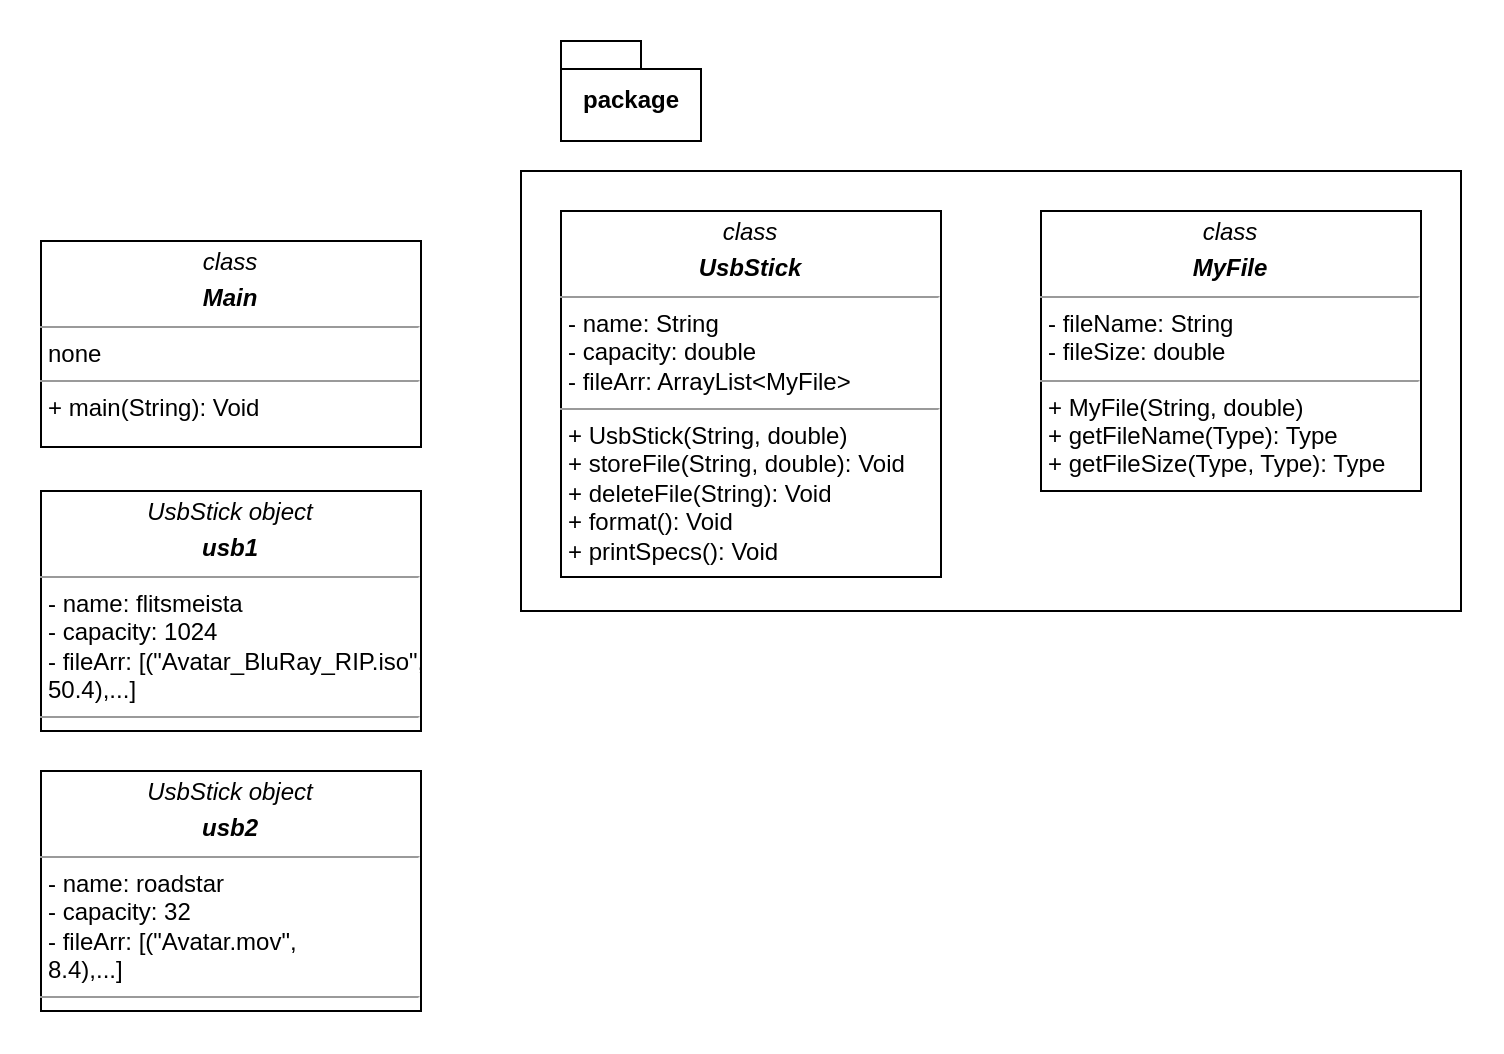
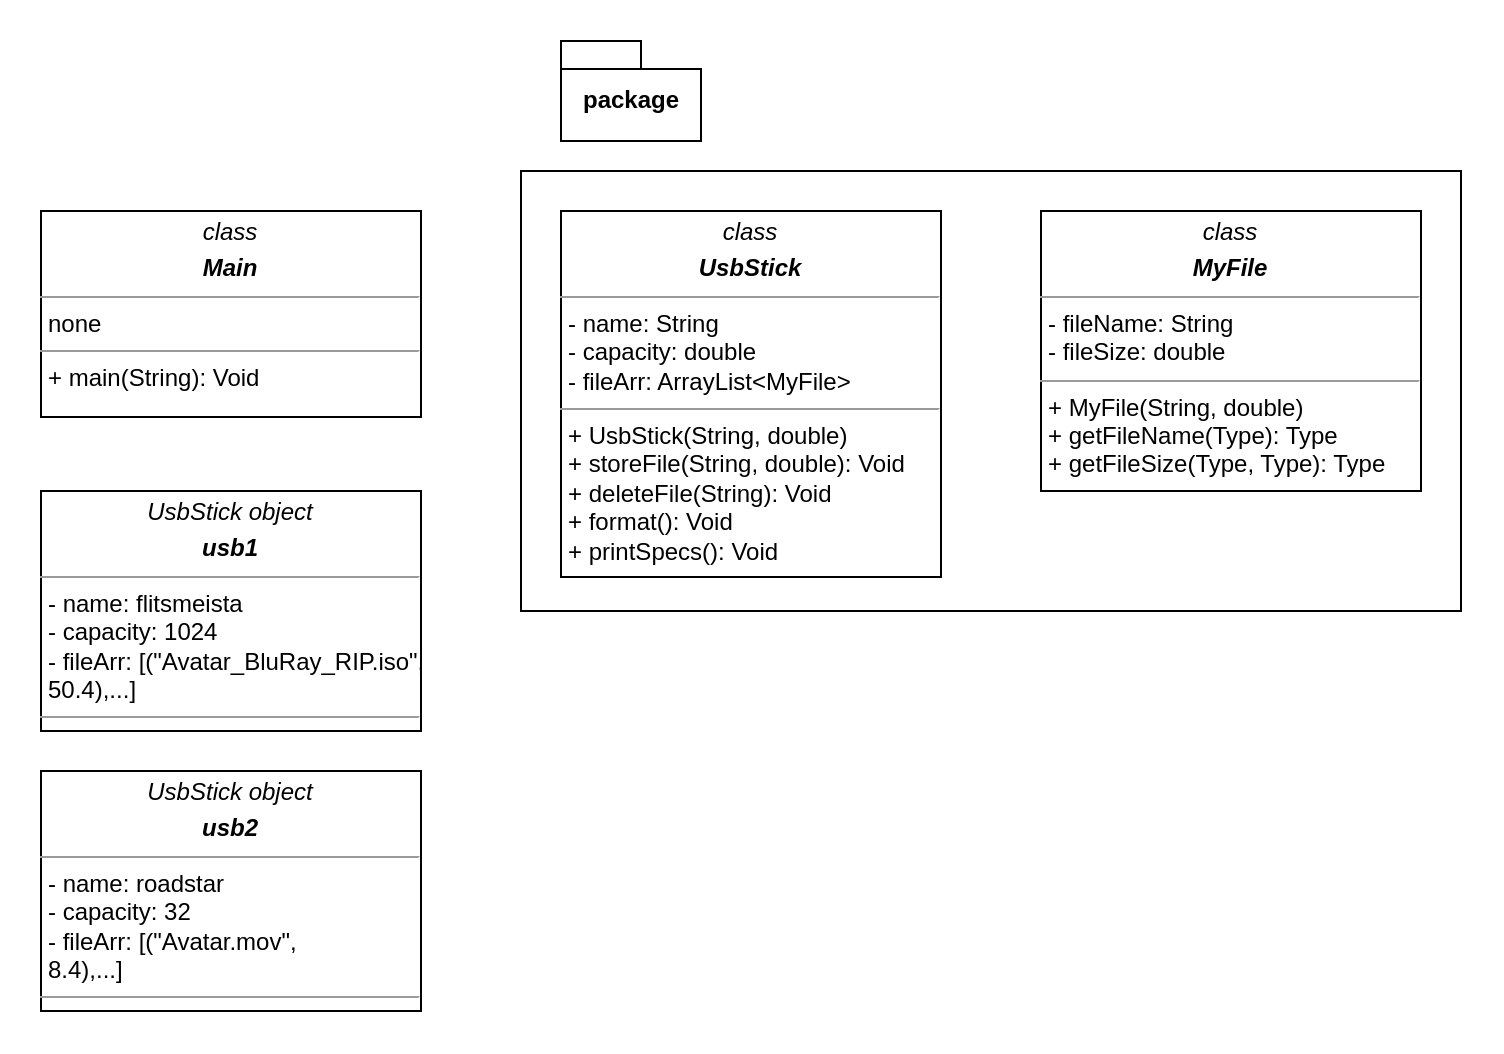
node "class Main none + main(String): Void": moved (231, 344) -> (231, 314)
